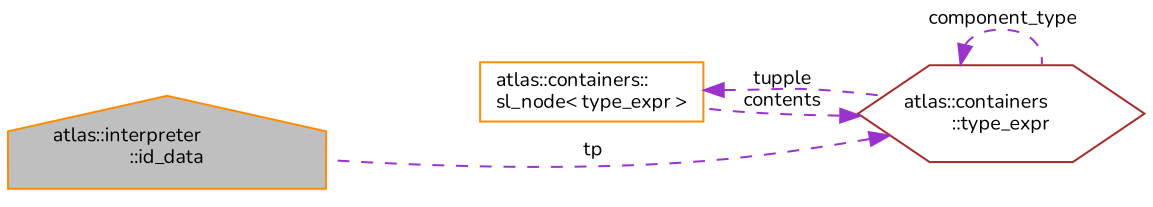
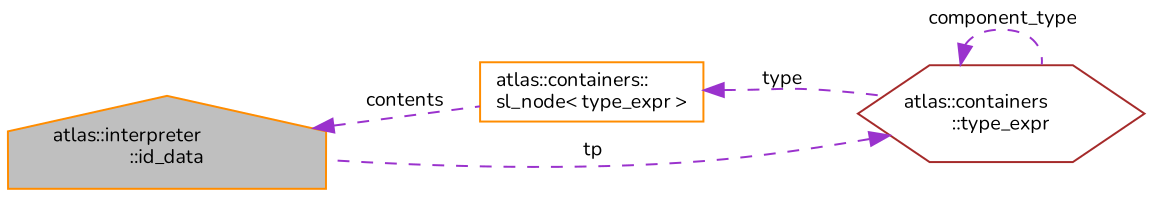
edge "atlas::containers ::type_expr" -> "atlas::containers:: sl_node< type_expr >": label " tupple" -> " type"
edge "atlas::containers:: sl_node< type_expr >" -> "atlas::containers ::type_expr": now "atlas::containers:: sl_node< type_expr >" -> "atlas::interpreter ::id_data"
